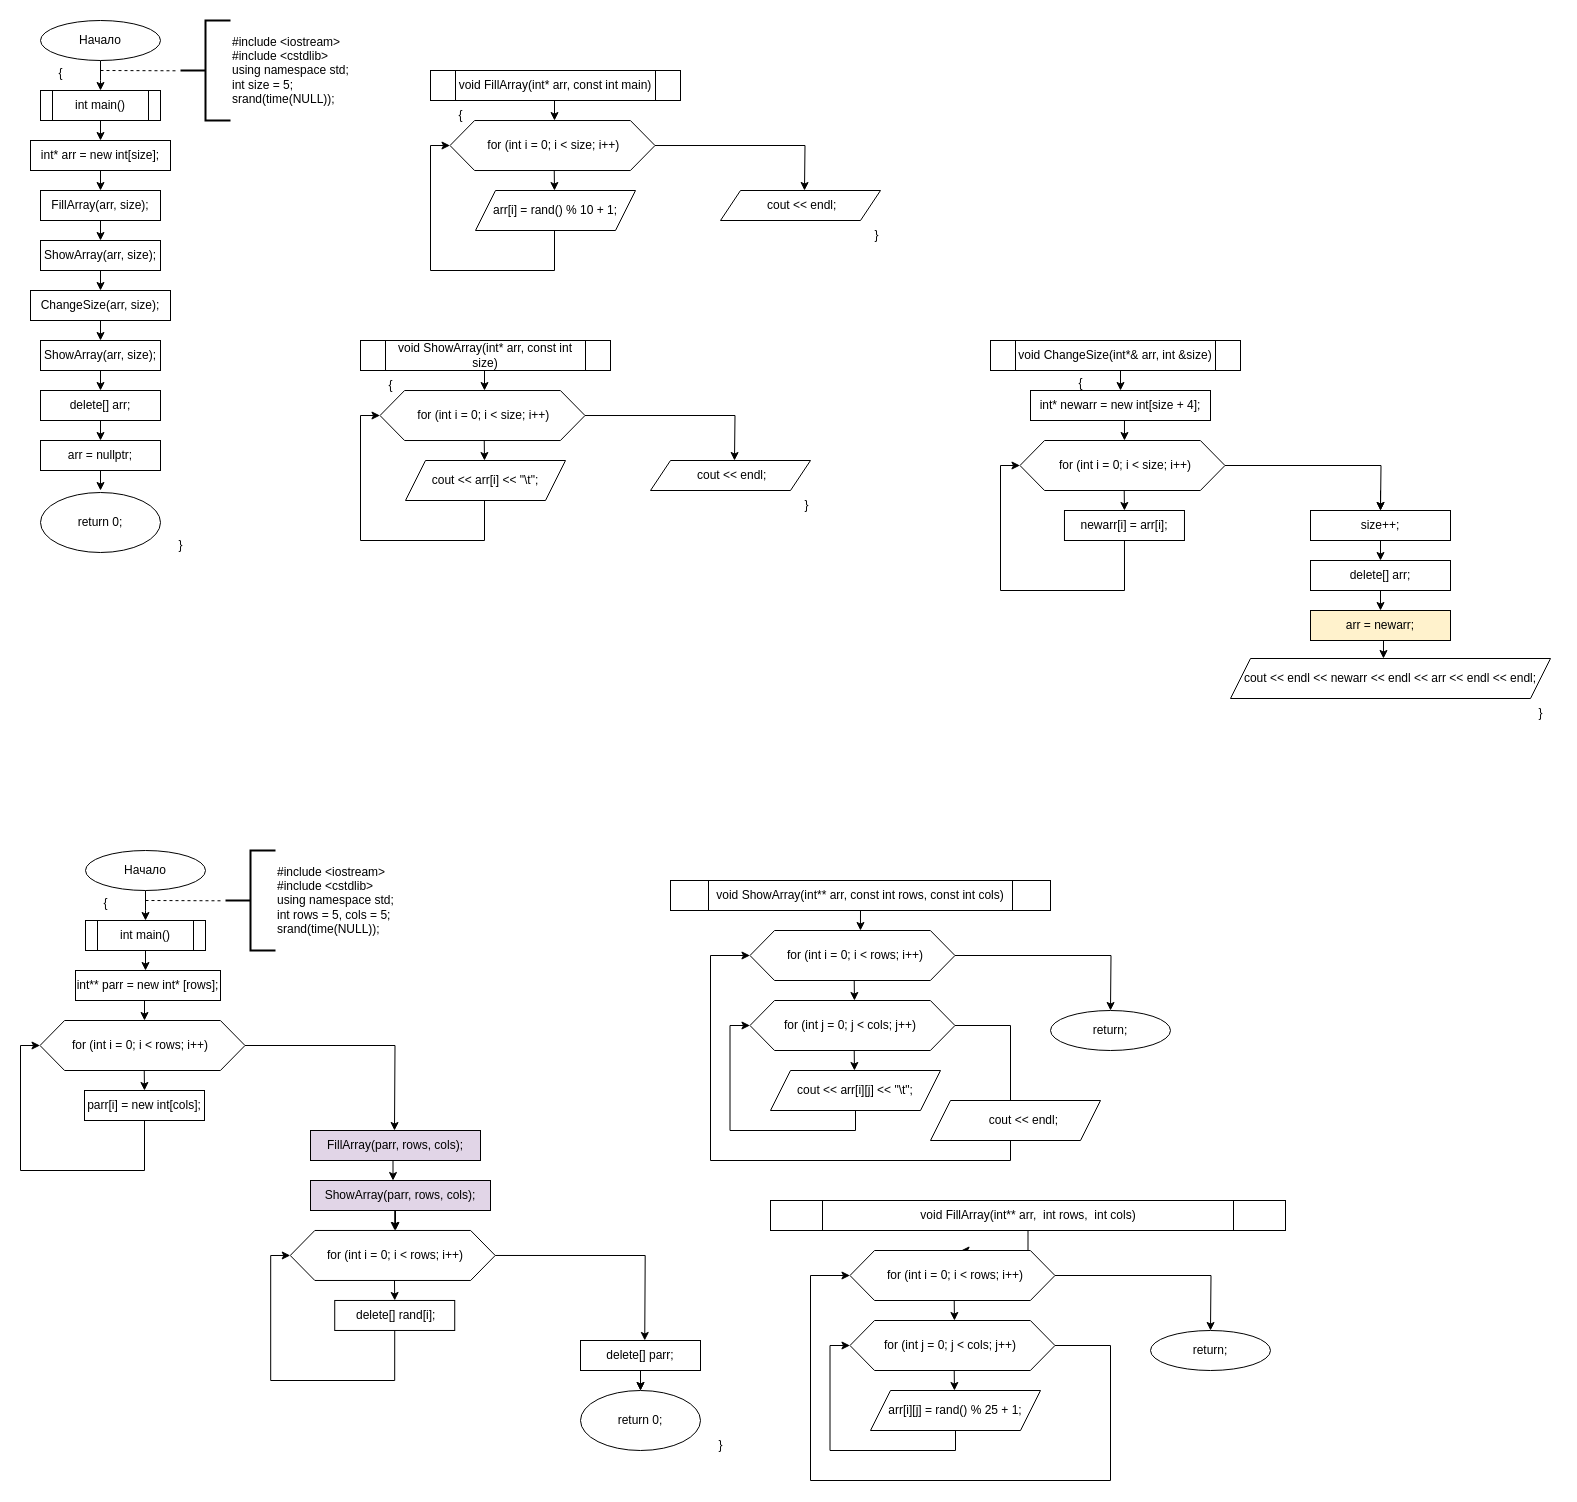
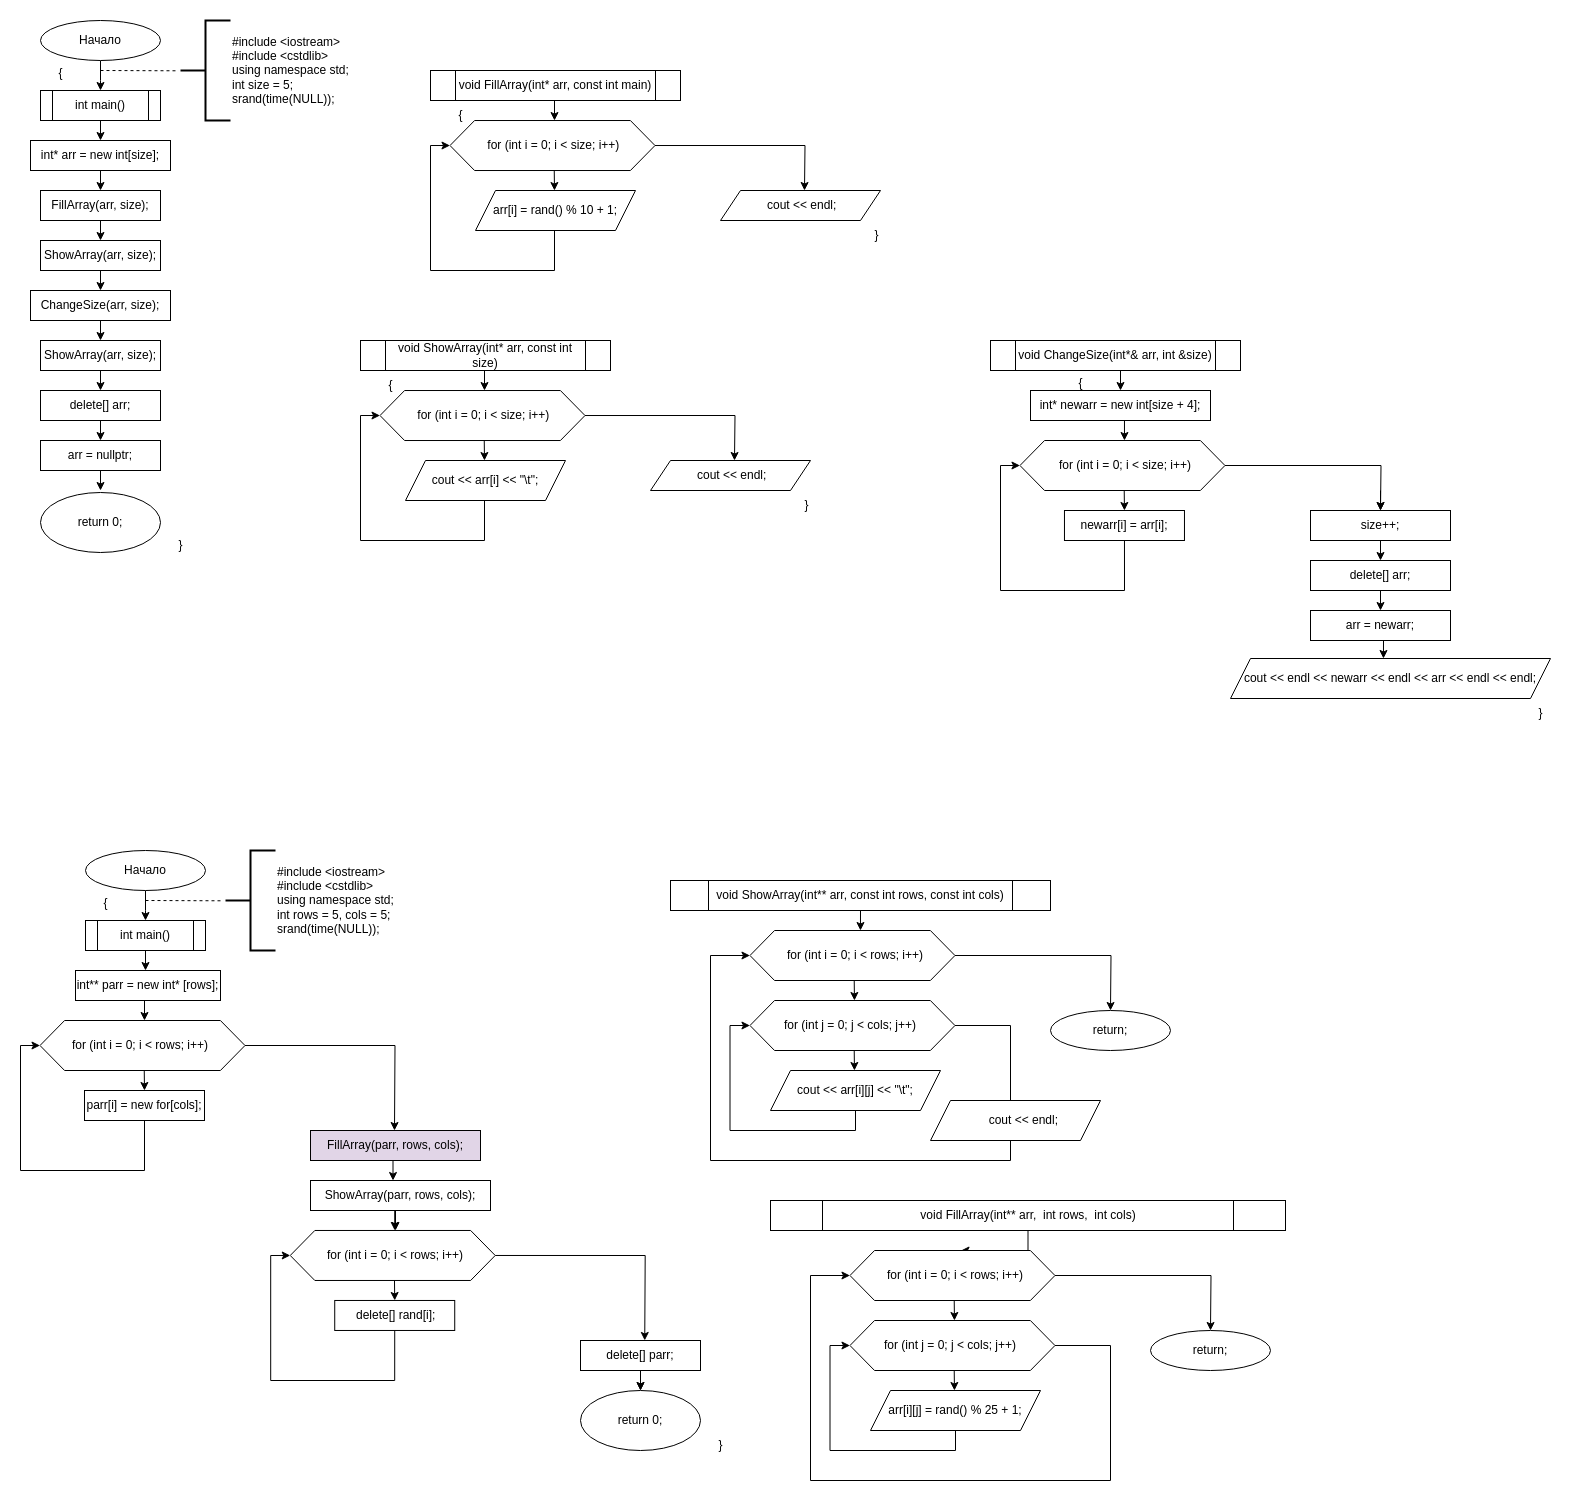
node "arr = newarr;": fillcolor #fff2cc -> #ffffff
node "parr[i] = new int[cols];": label "parr[i] = new int[cols];" -> "parr[i] = new for[cols];"
node "ShowArray(parr, rows, cols);": fillcolor #e1d5e7 -> #ffffff
